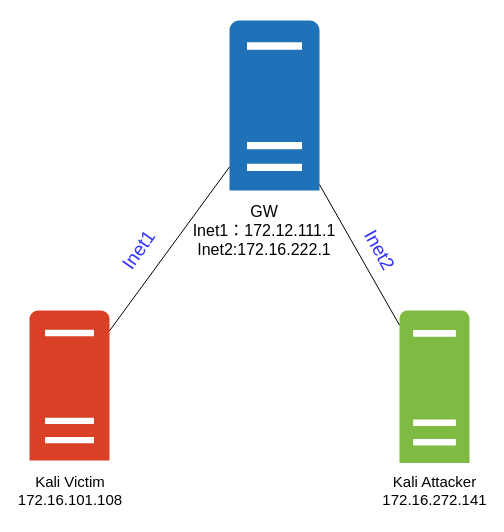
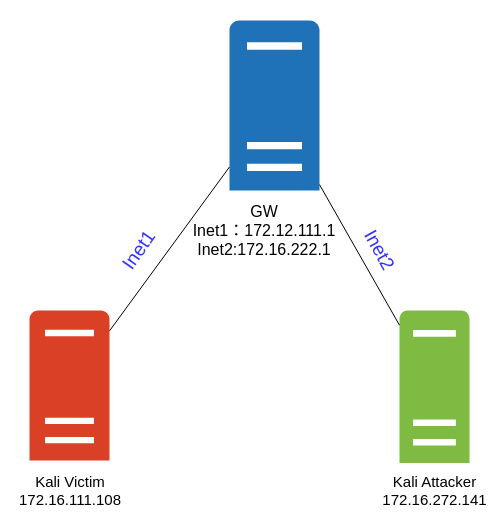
node "Kali Victim172.16.101.108": label "Kali Victim172.16.101.108" -> "Kali Victim172.16.111.108"
